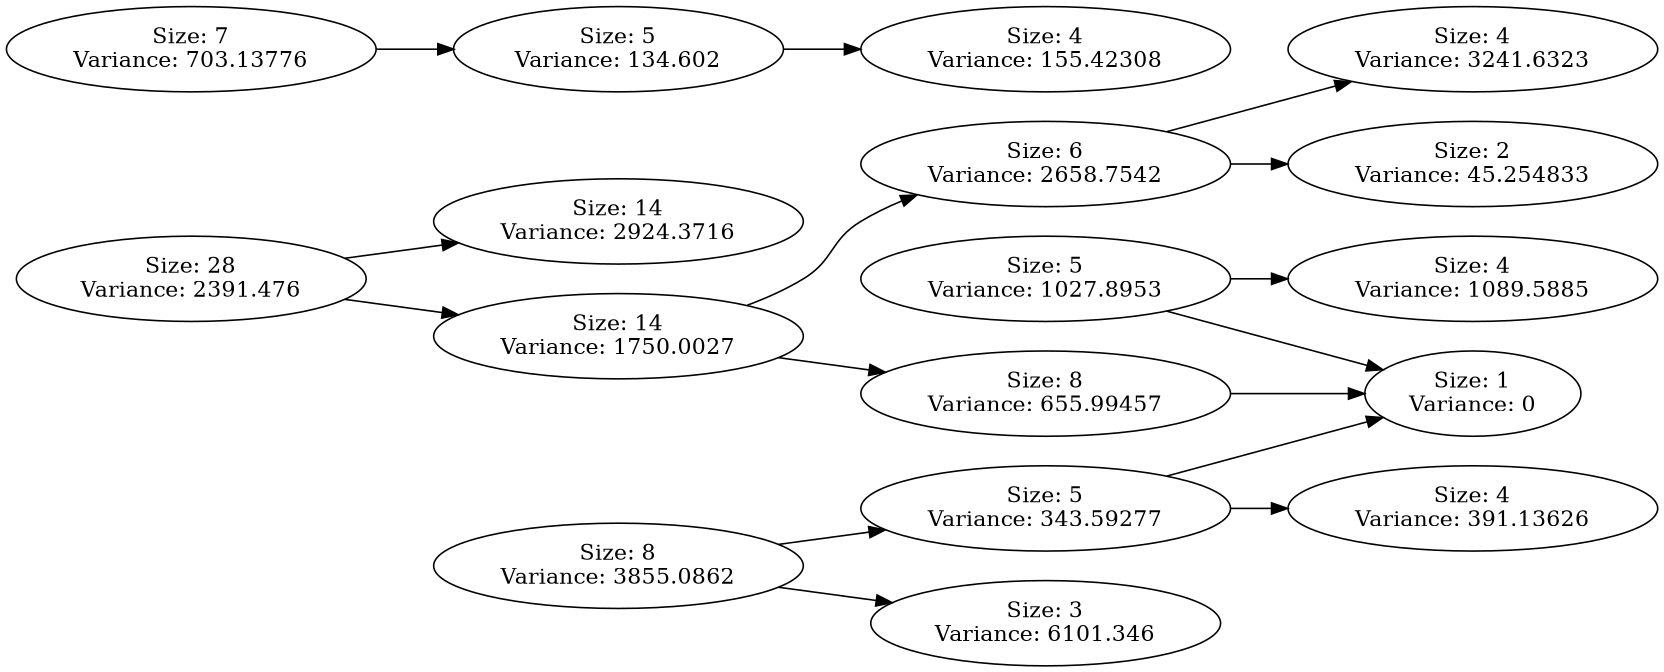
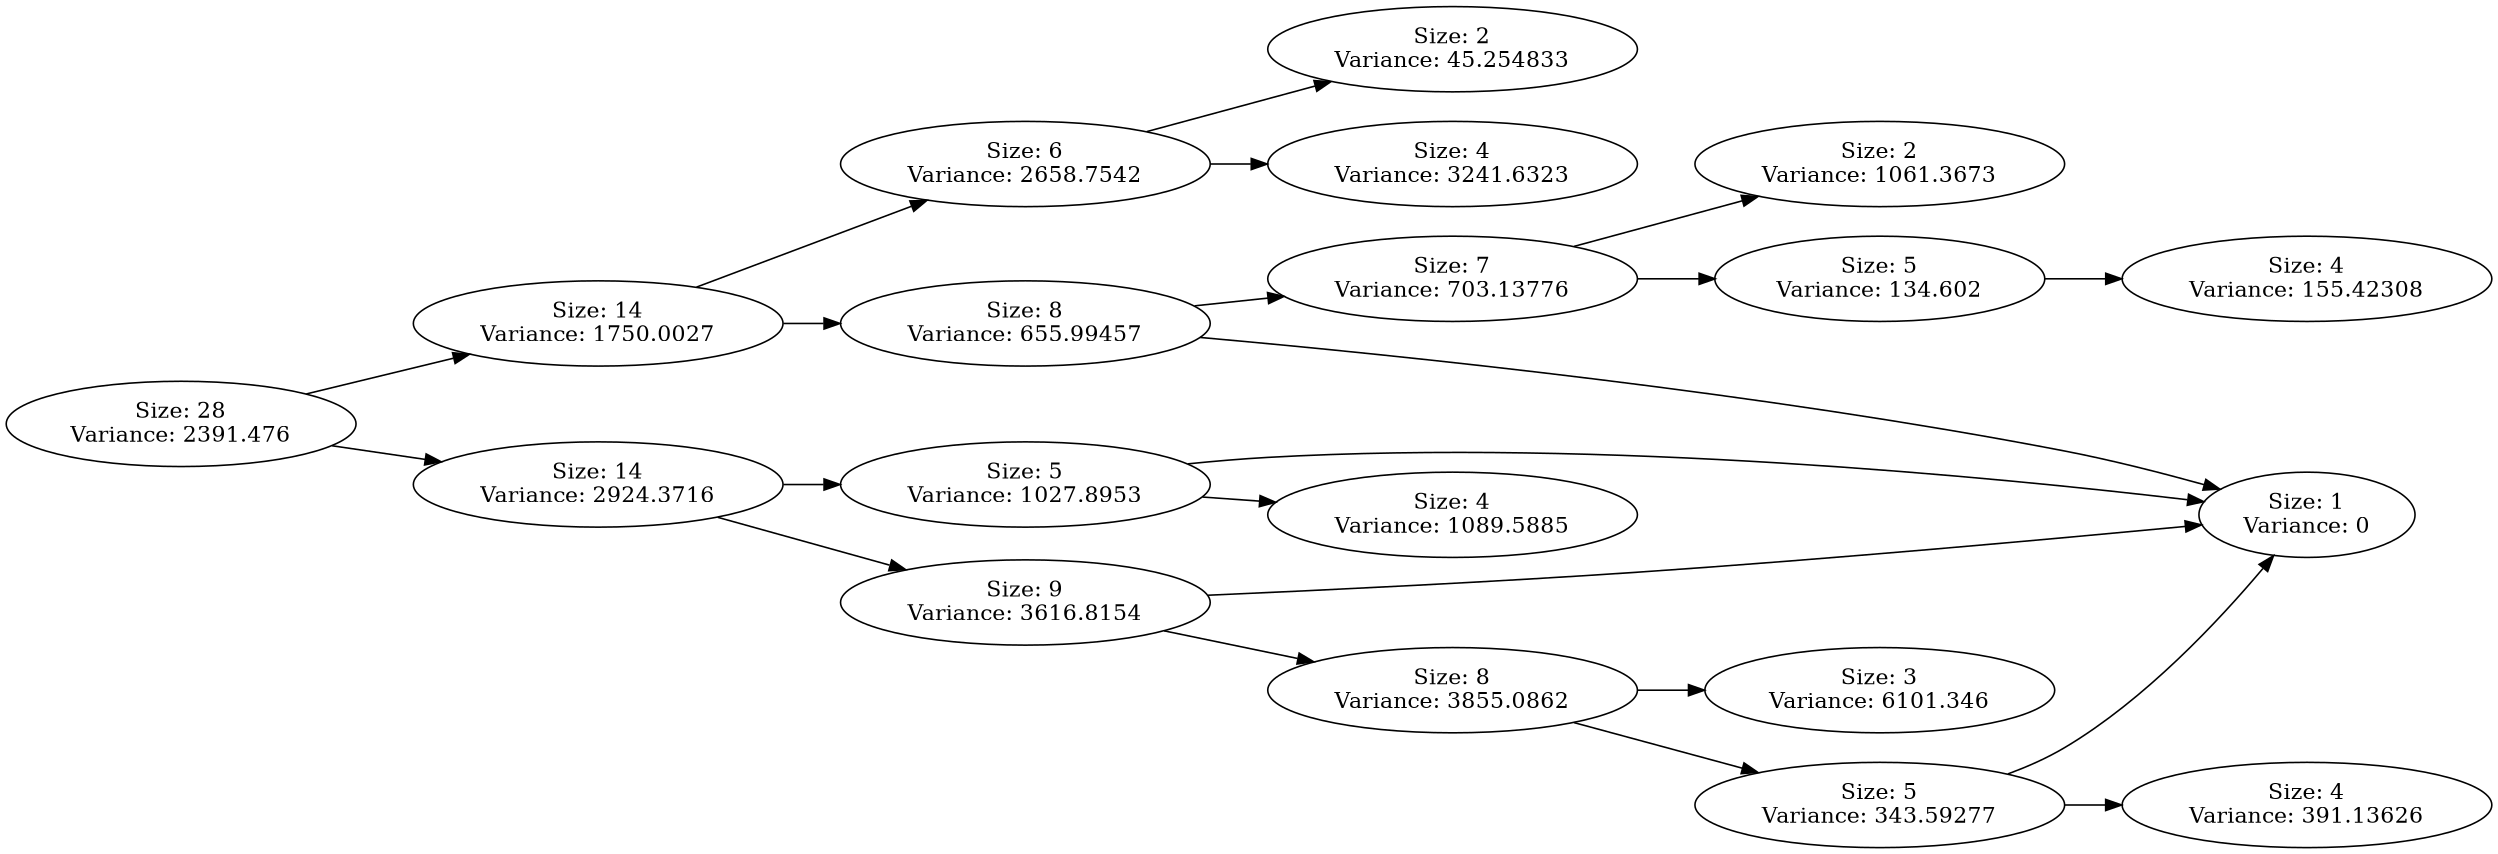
node "Size: 2 Variance: 1061.3673": added
edge "Size: 8 Variance: 655.99457" -> "Size: 7 Variance: 703.13776": added
edge "Size: 14 Variance: 2924.3716" -> "Size: 5 Variance: 1027.8953": added
node "Size: 9 Variance: 3616.8154": added
